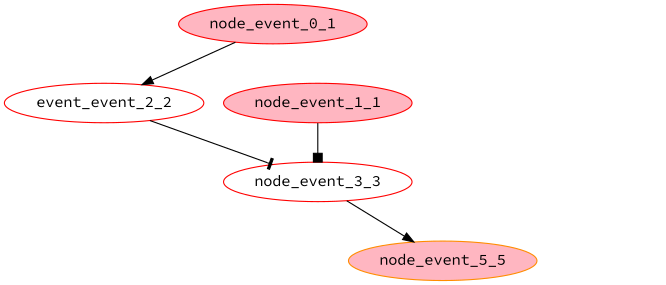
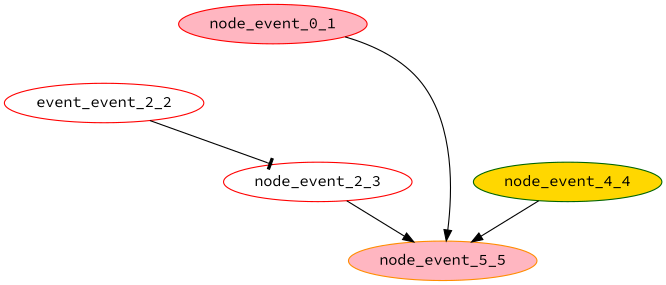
edge "node_event_0_1" -> "event_event_2_2": now "node_event_0_1" -> "node_event_5_5"
node "node_event_1_1": removed
node "node_event_3_3": label "node_event_3_3" -> "node_event_2_3"
node "node_event_4_4": added
